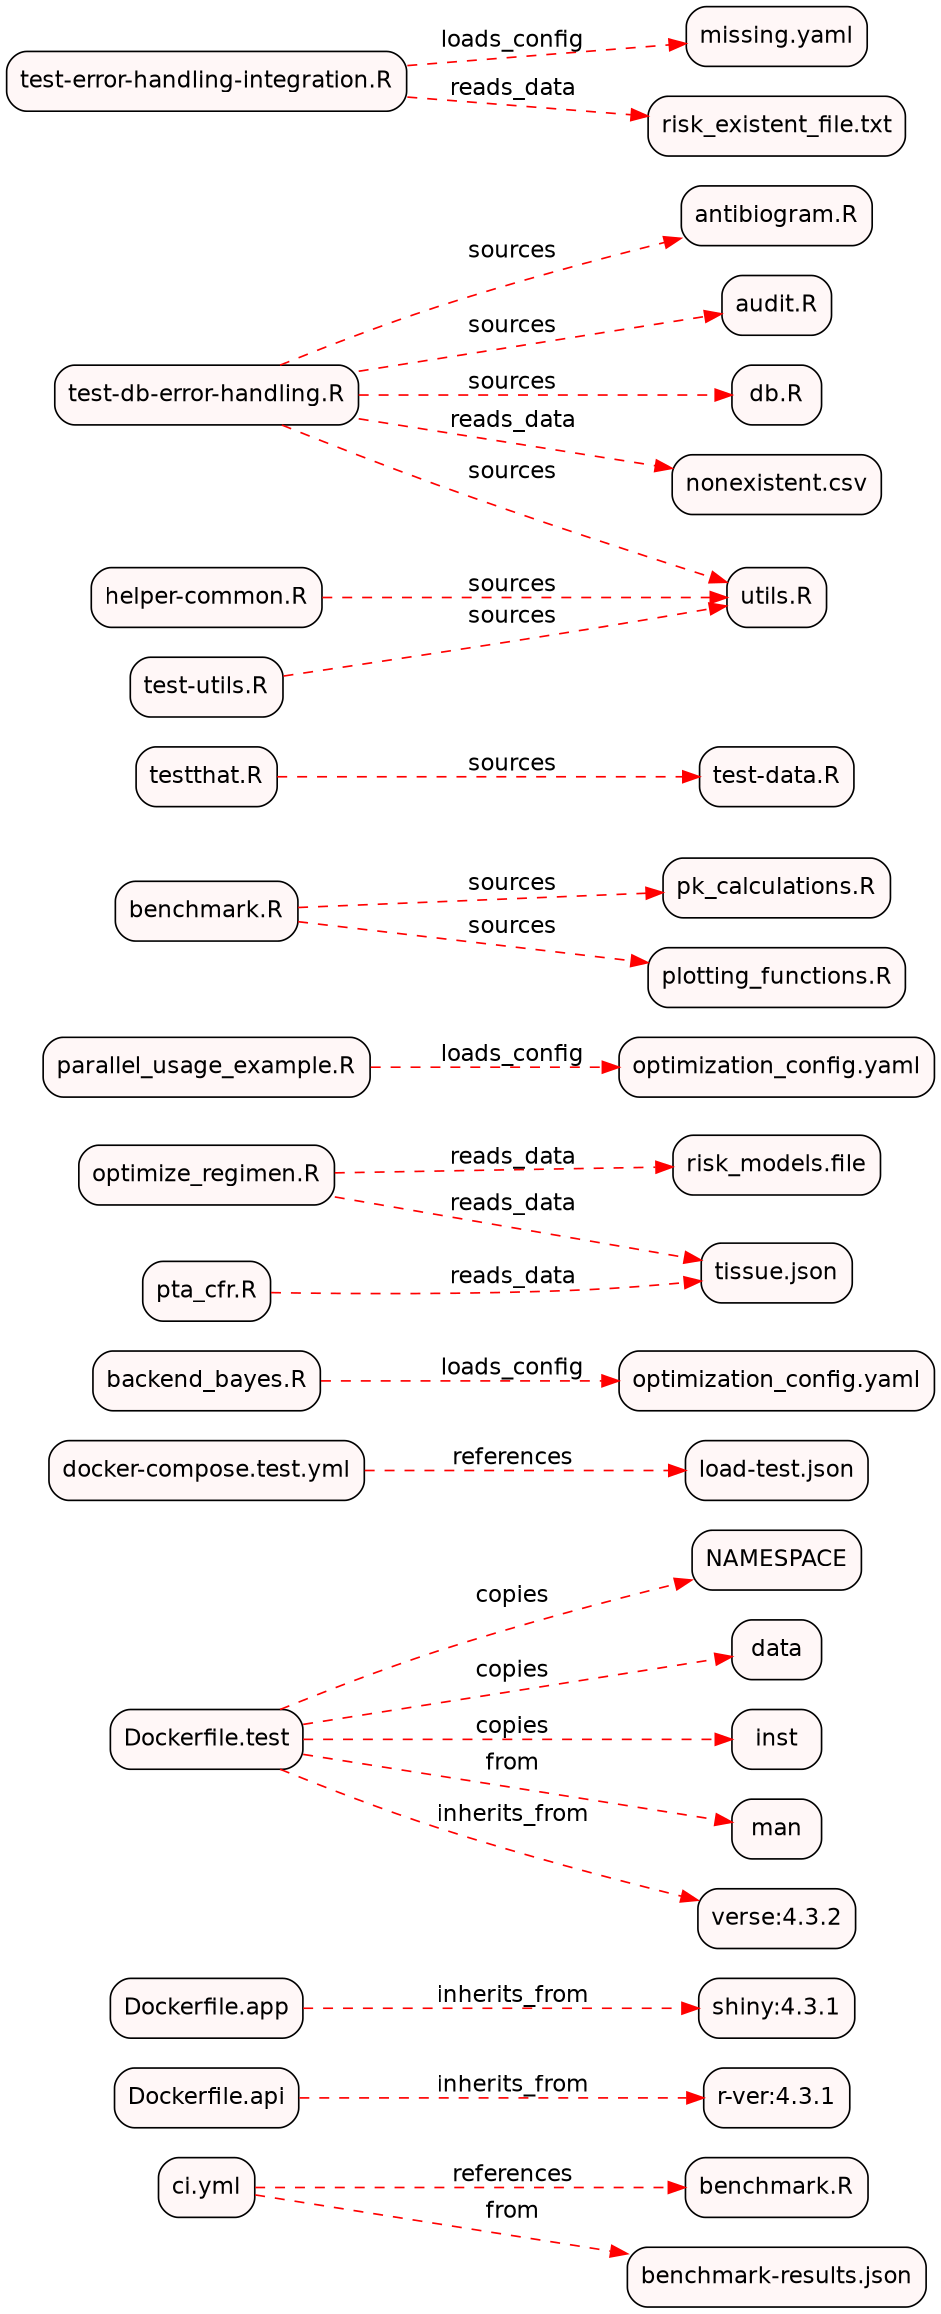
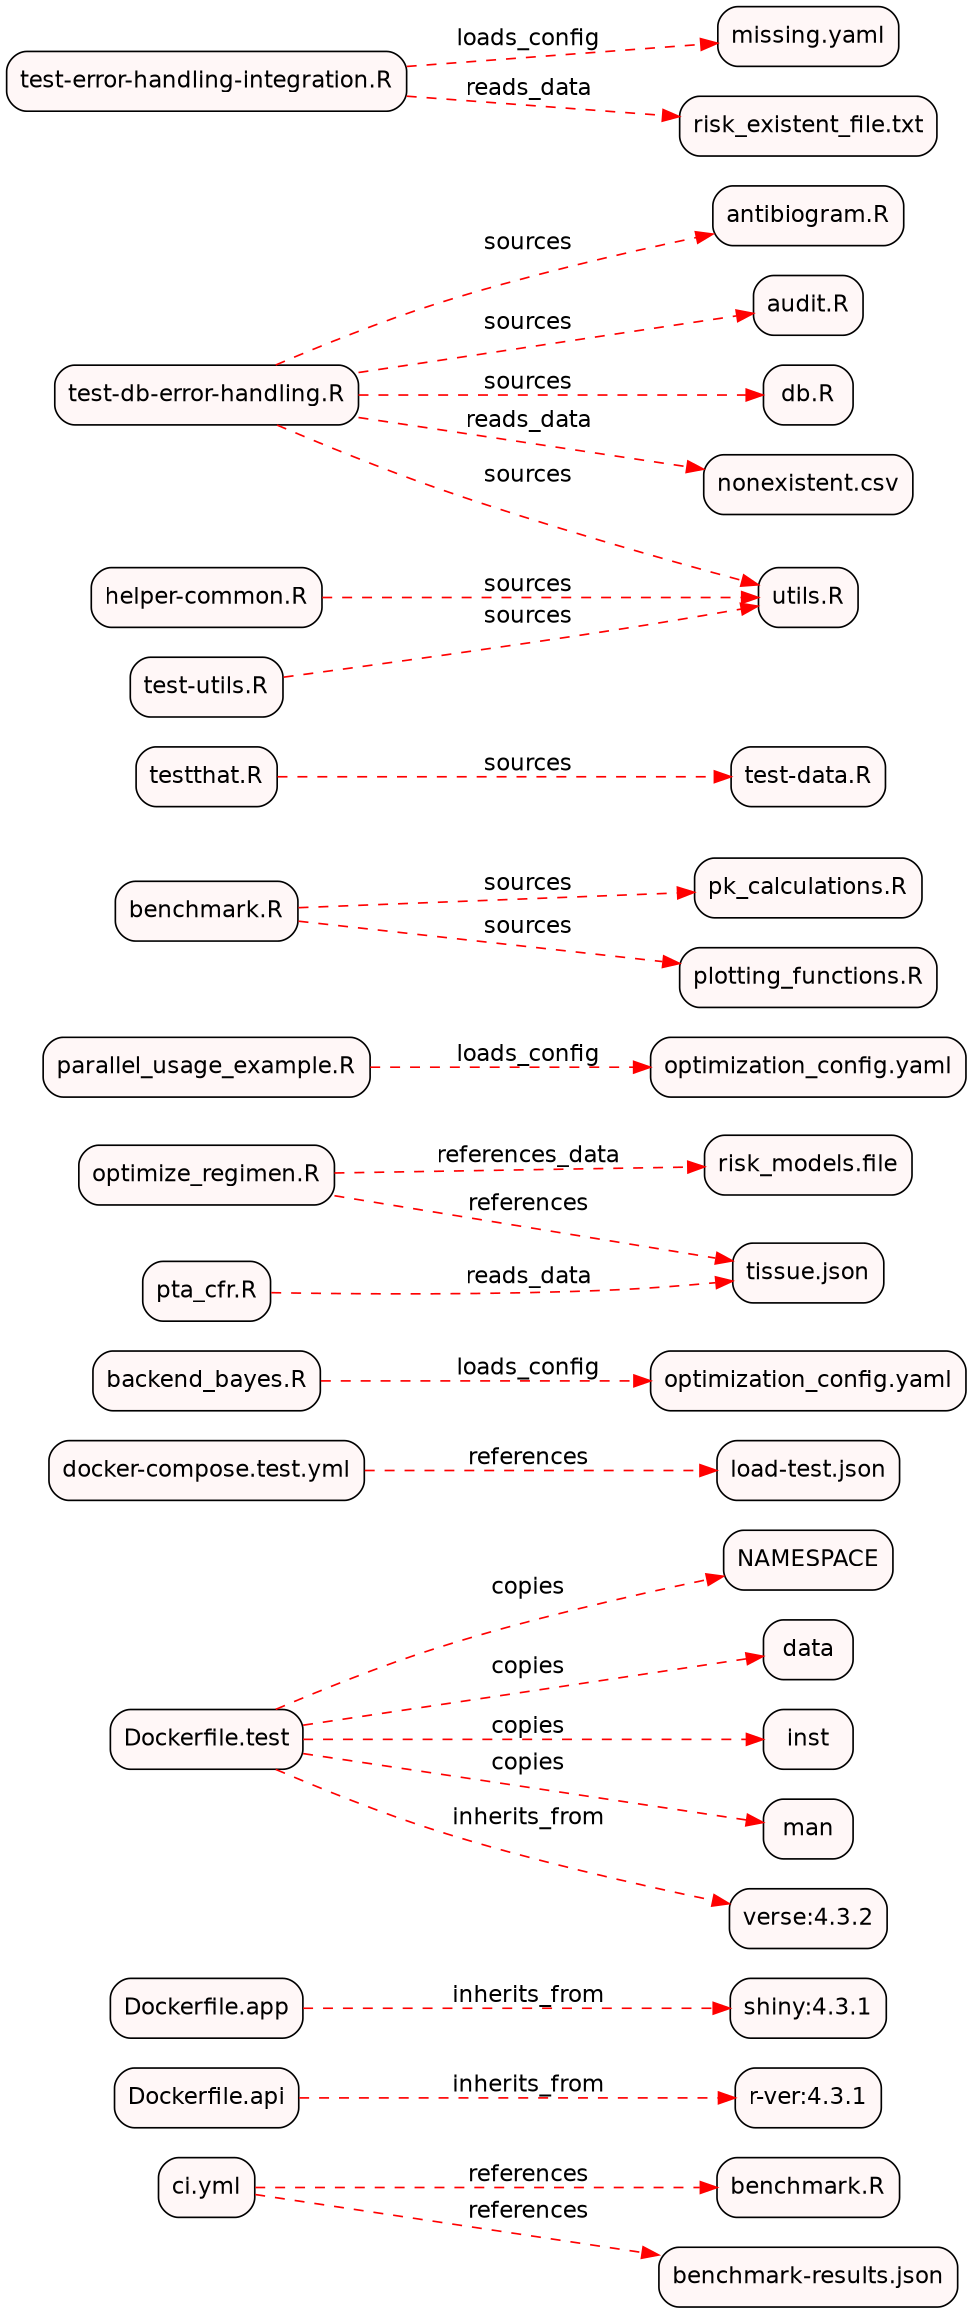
edge "optimize_regimen.R" -> "risk_models.file": label "reads_data" -> "references_data"
edge "optimize_regimen.R" -> "tissue.json": label "reads_data" -> "references"
edge "Dockerfile.test" -> "man": label "from" -> "copies"
edge "ci.yml" -> "benchmark-results.json": label "from" -> "references"
